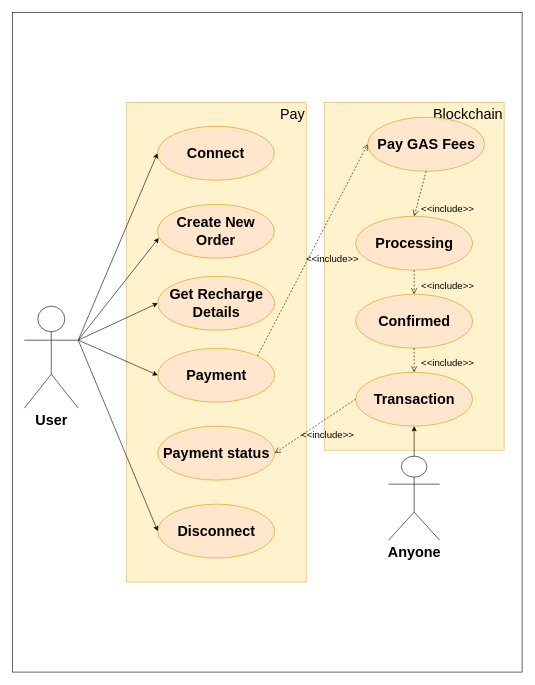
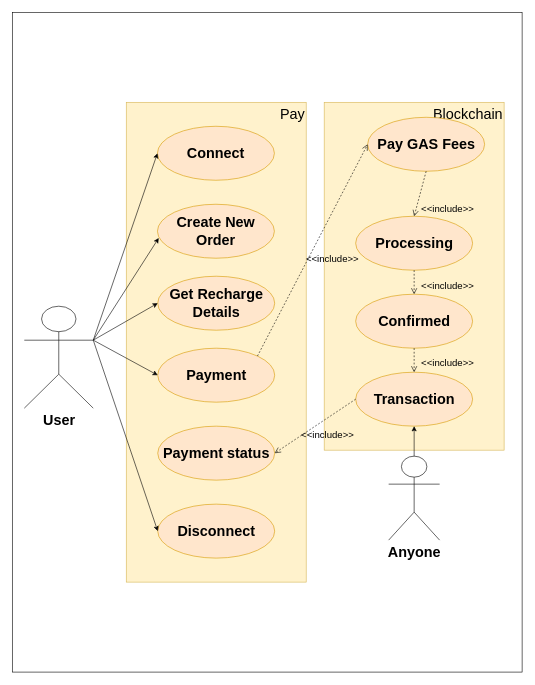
node "User": size 54x102 -> 69x102
